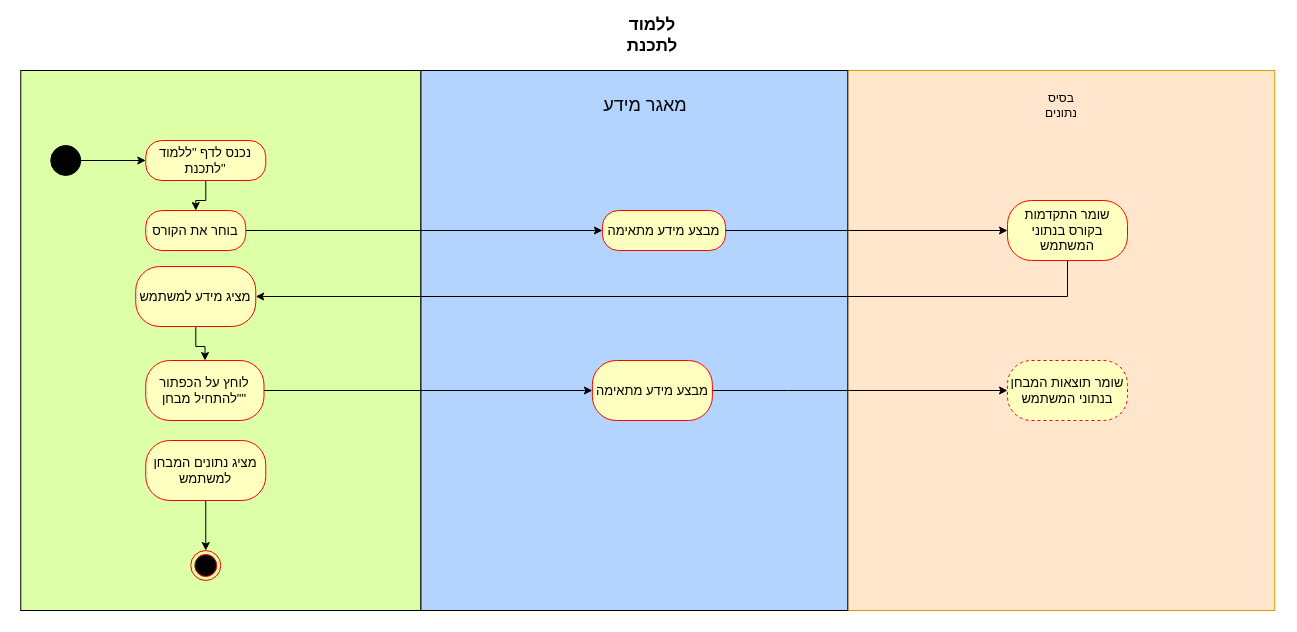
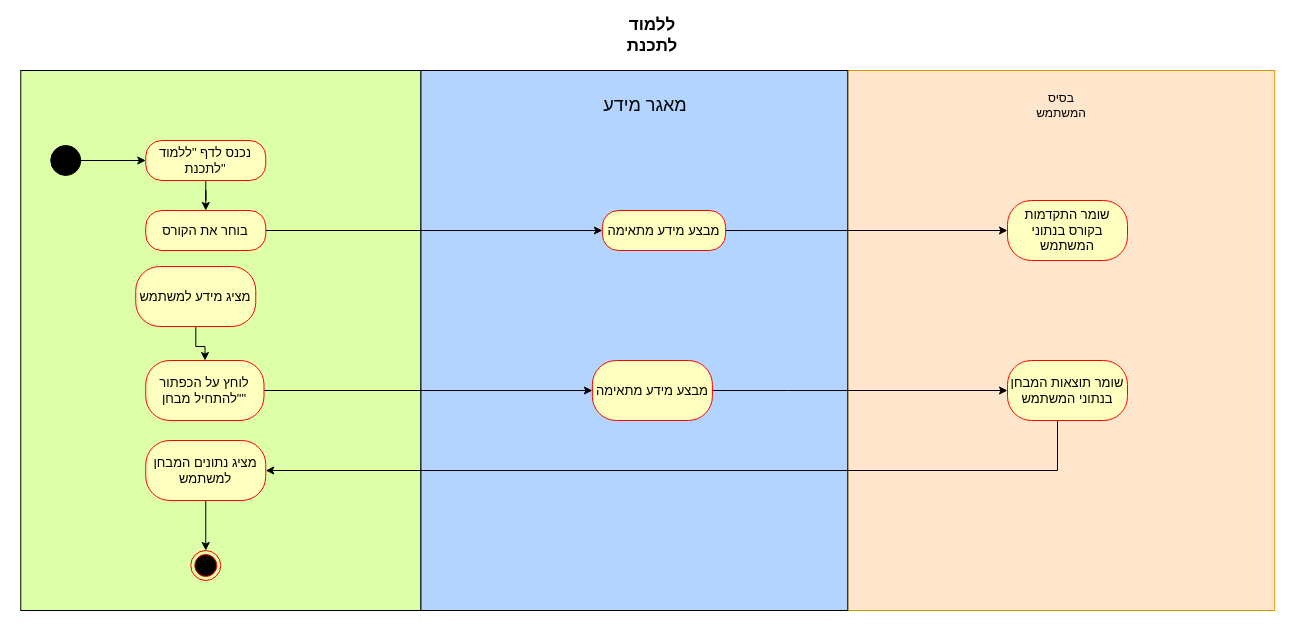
node "בסיס נתונים": label "בסיס נתונים" -> "בסיס המשתמש"
node "בוחר את הקורס": size 100x40 -> 120x40
edge "שומר התקדמות בקורס בנתוני המשתמש" -> "מציג מידע למשתמש": removed
node "שומר תוצאות המבחן בנתוני המשתמש": style dashed -> solid
edge "שומר תוצאות המבחן בנתוני המשתמש" -> "מציג נתונים המבחן למשתמש": added
